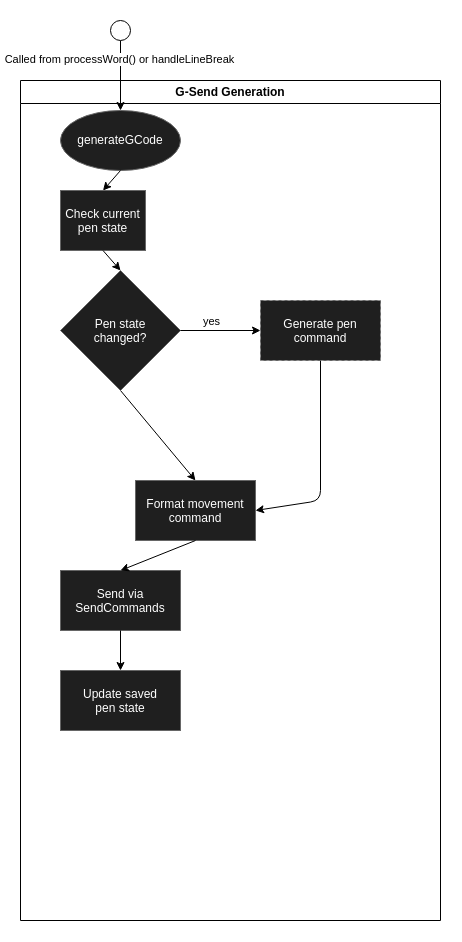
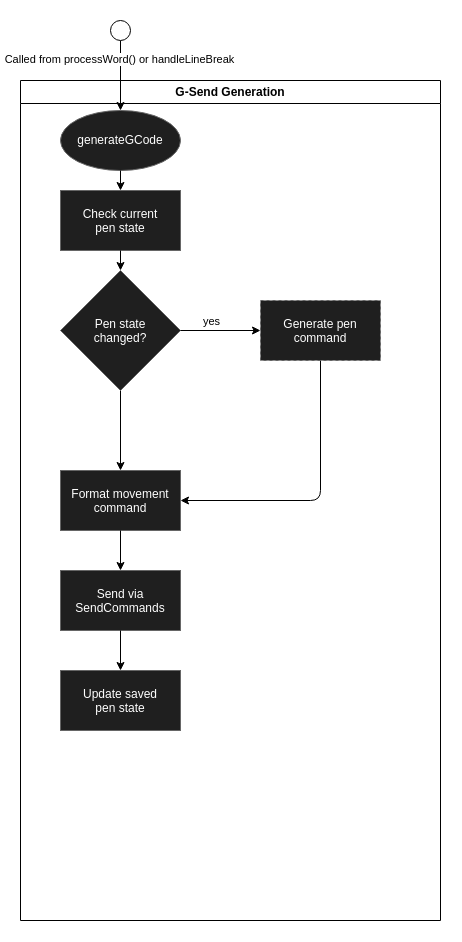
node "Check current pen state": size 85x60 -> 120x60
node "no": removed
node "Format movement command": moved (196, 511) -> (121, 501)
